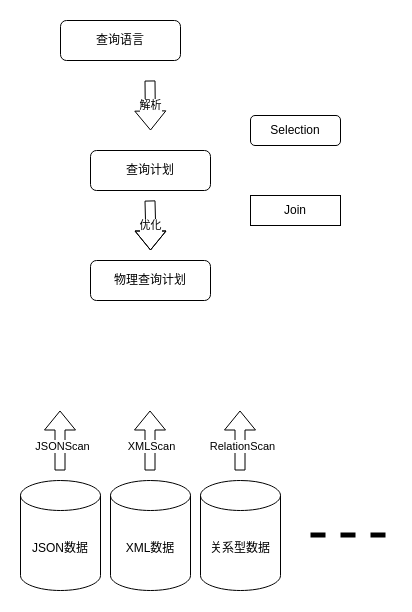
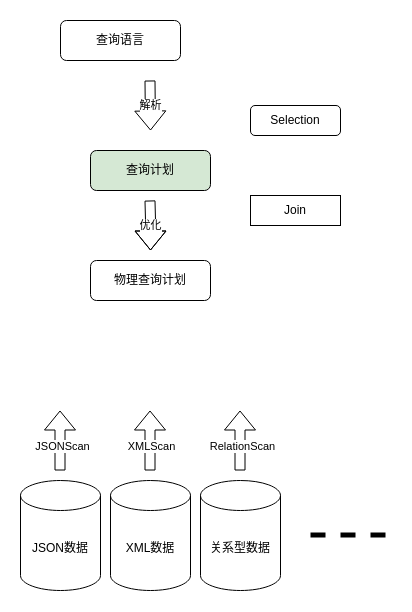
node "Selection": moved (296, 131) -> (296, 121)
node "查询计划": fillcolor #ffffff -> #d5e8d4
